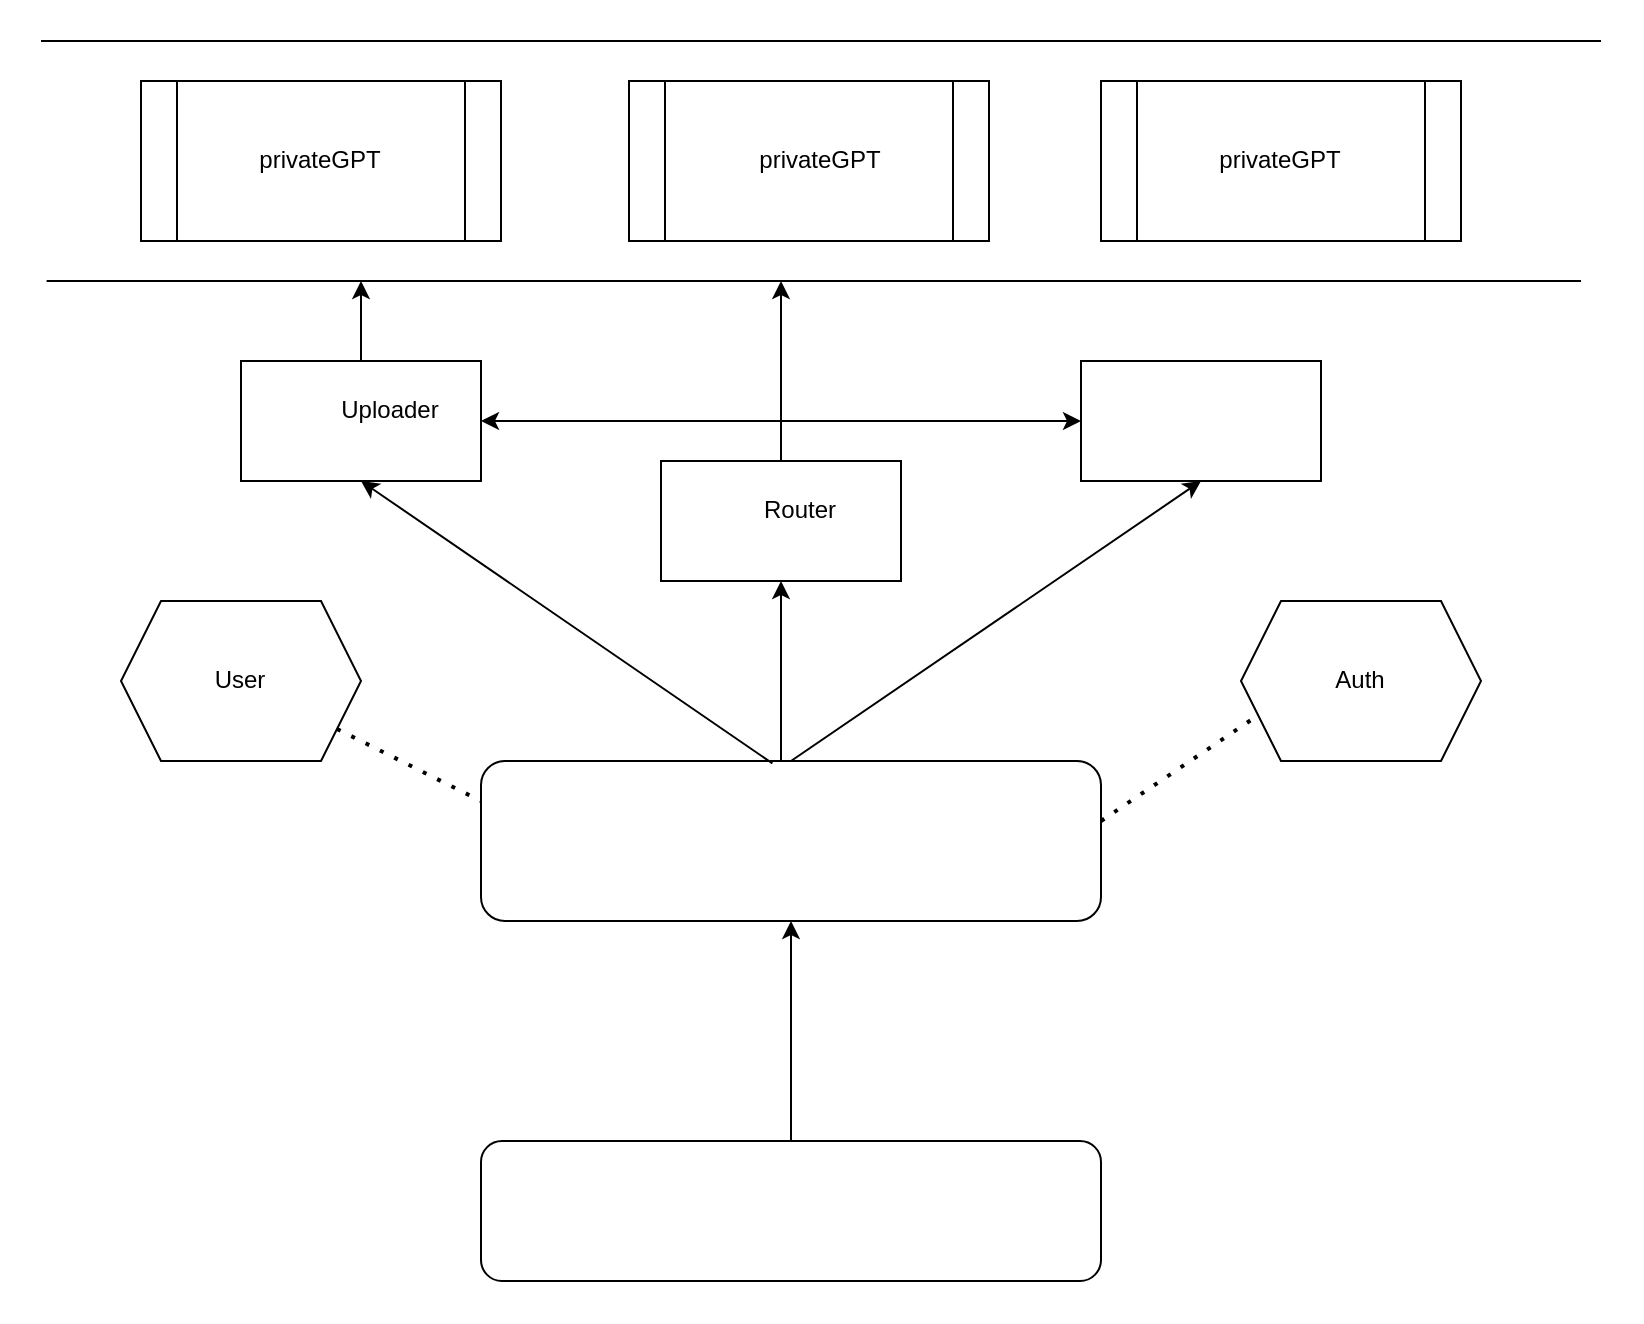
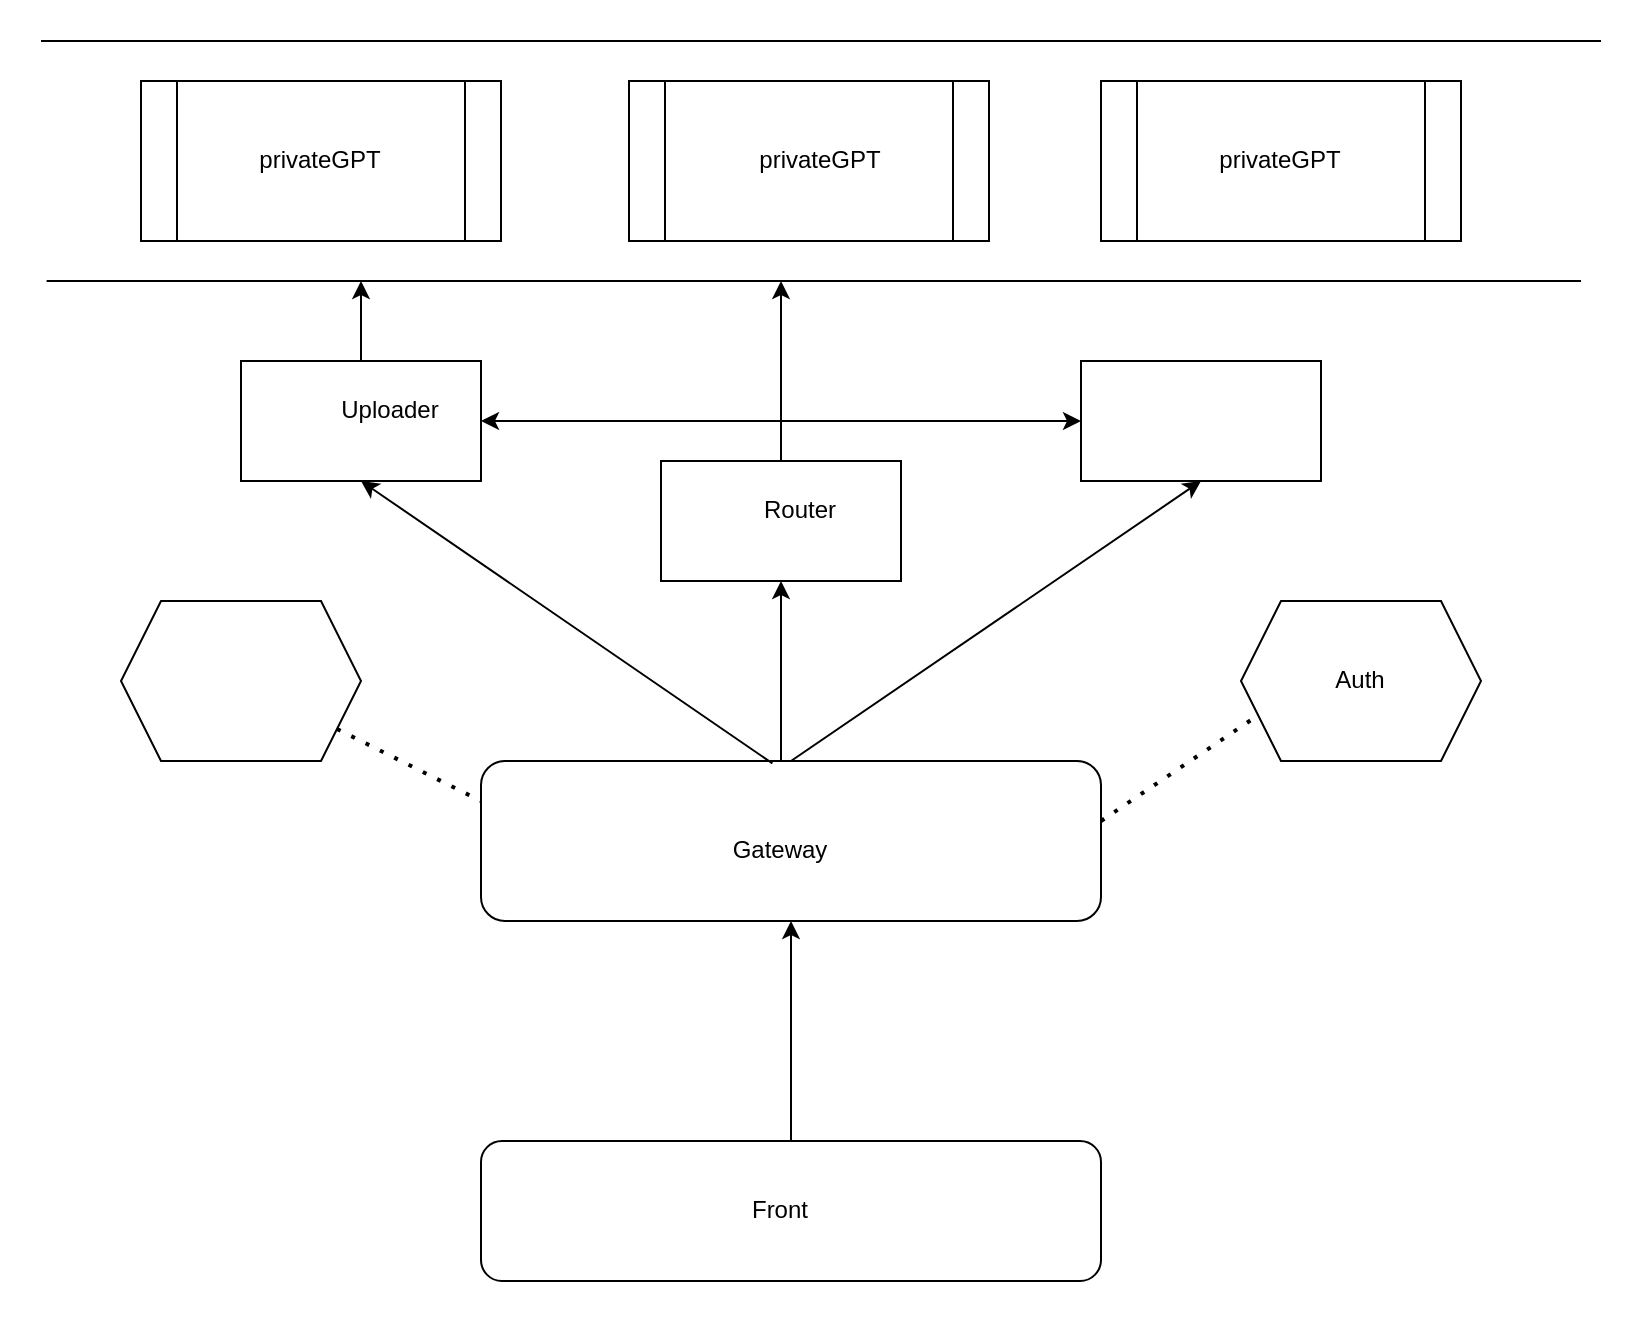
node "User": removed
node "Gateway": added
node "Front": added
